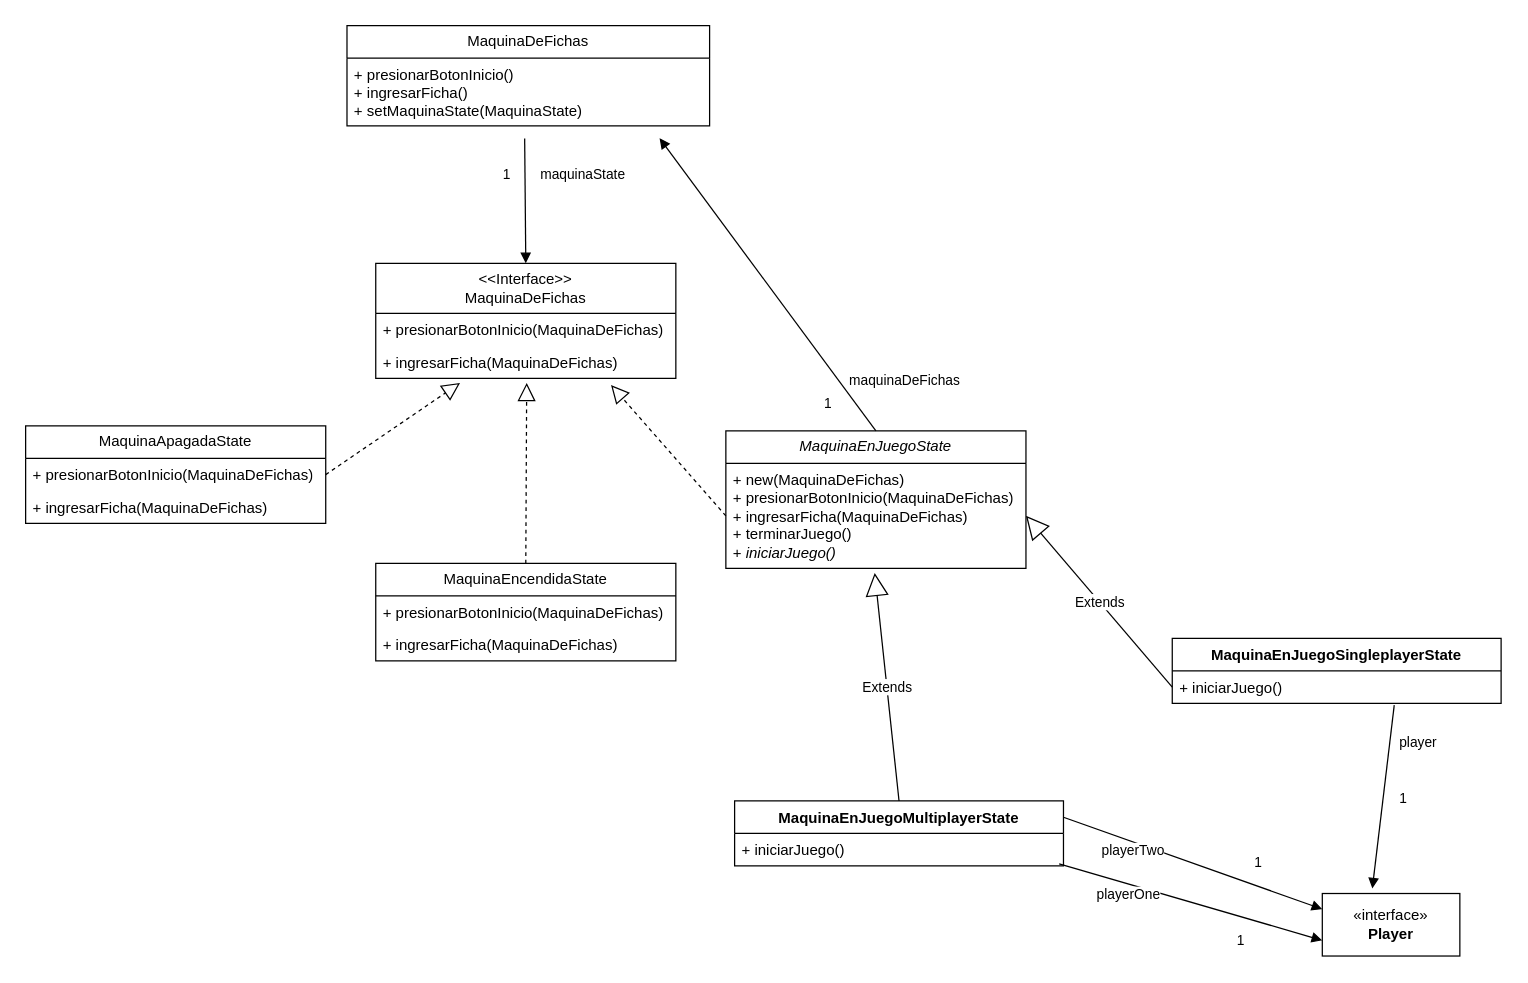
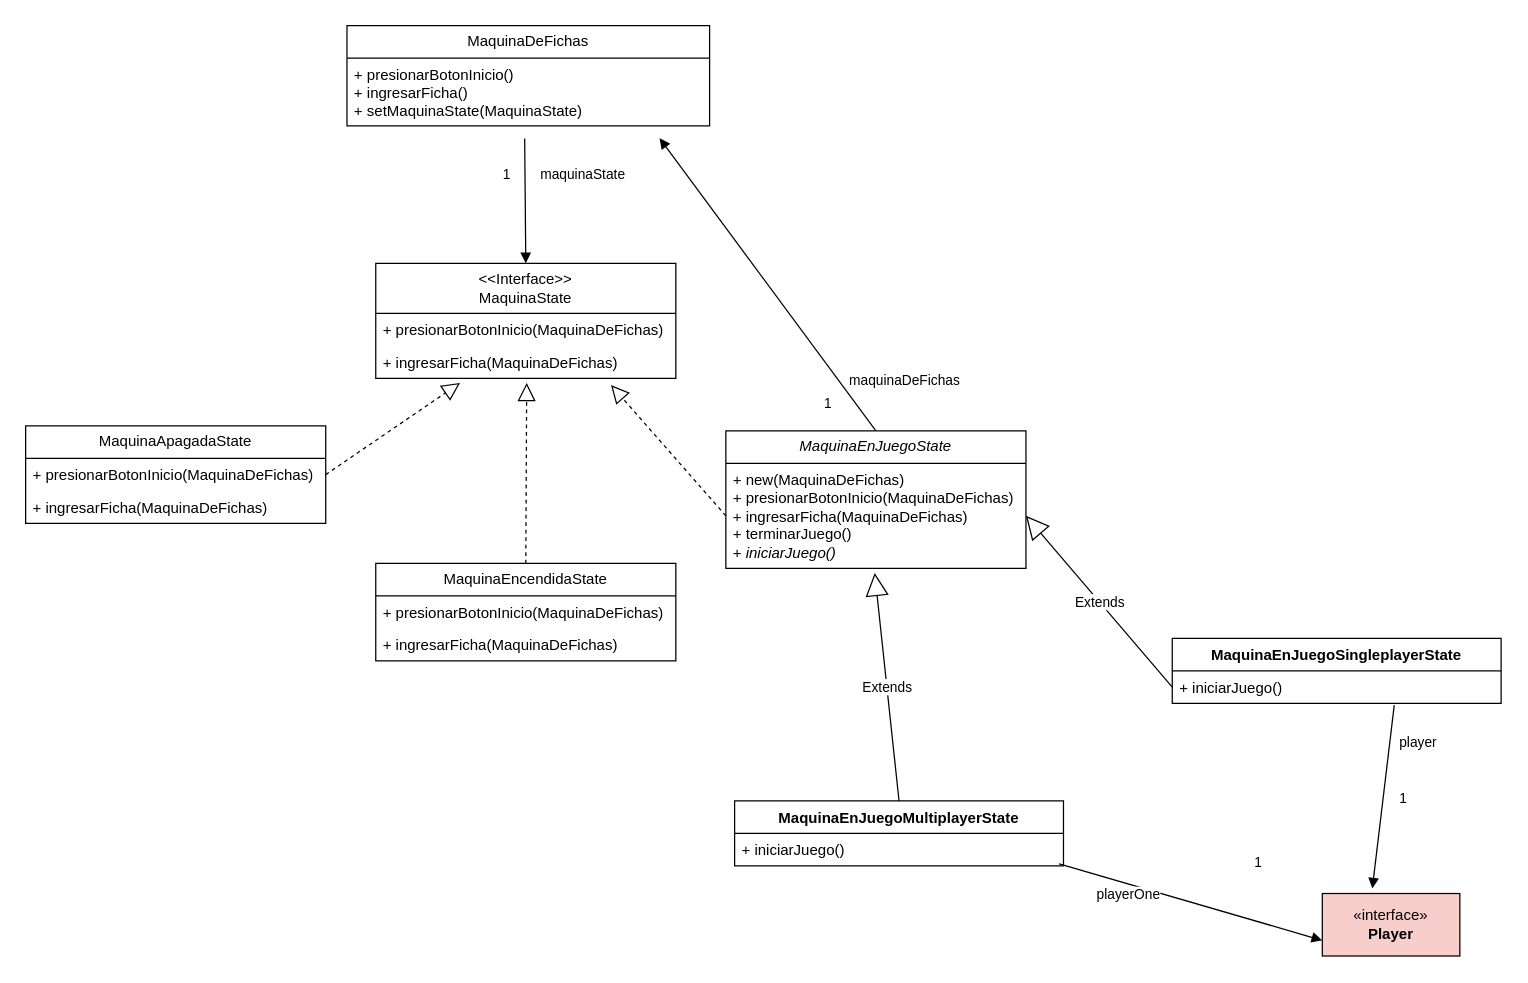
node "<<Interface>> MaquinaDeFichas": label "<<Interface>> MaquinaDeFichas" -> "<<Interface>> MaquinaState"
edge "MaquinaEnJuegoMultiplayerState" -> "«interface» Player": removed, labels "1", "playerTwo"
node "«interface» Player": fillcolor #ffffff -> #f8cecc
